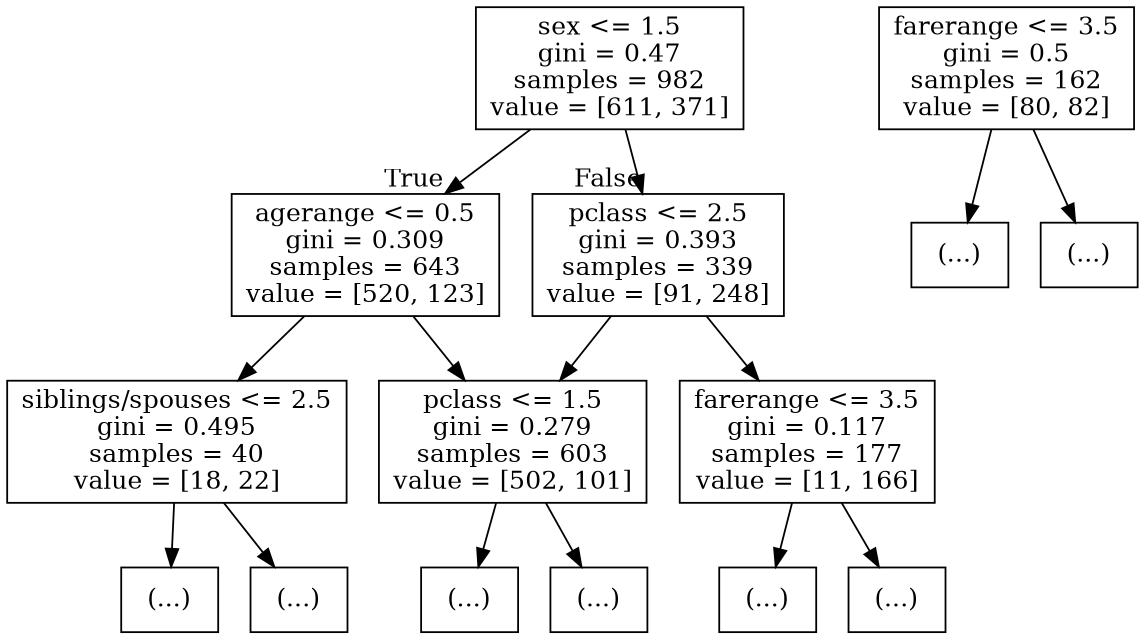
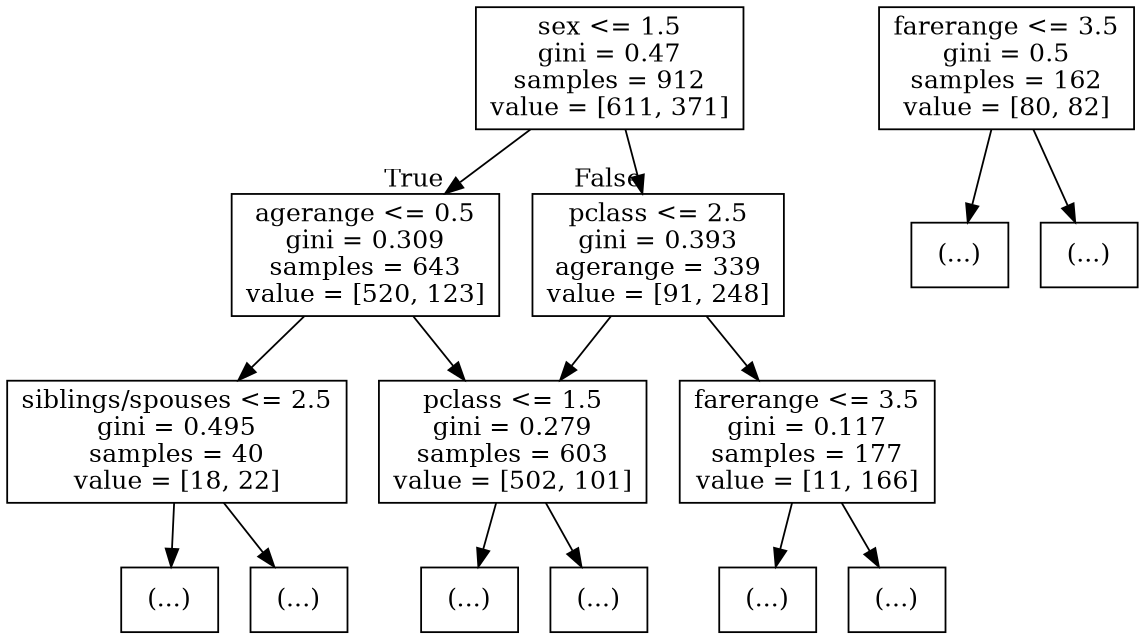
node "sex <= 1.5 gini = 0.47 samples = 982 value = [611, 371]": label "sex <= 1.5 gini = 0.47 samples = 982 value = [611, 371]" -> "sex <= 1.5 gini = 0.47 samples = 912 value = [611, 371]"
node "pclass <= 2.5 gini = 0.393 samples = 339 value = [91, 248]": label "pclass <= 2.5 gini = 0.393 samples = 339 value = [91, 248]" -> "pclass <= 2.5 gini = 0.393 agerange = 339 value = [91, 248]"
